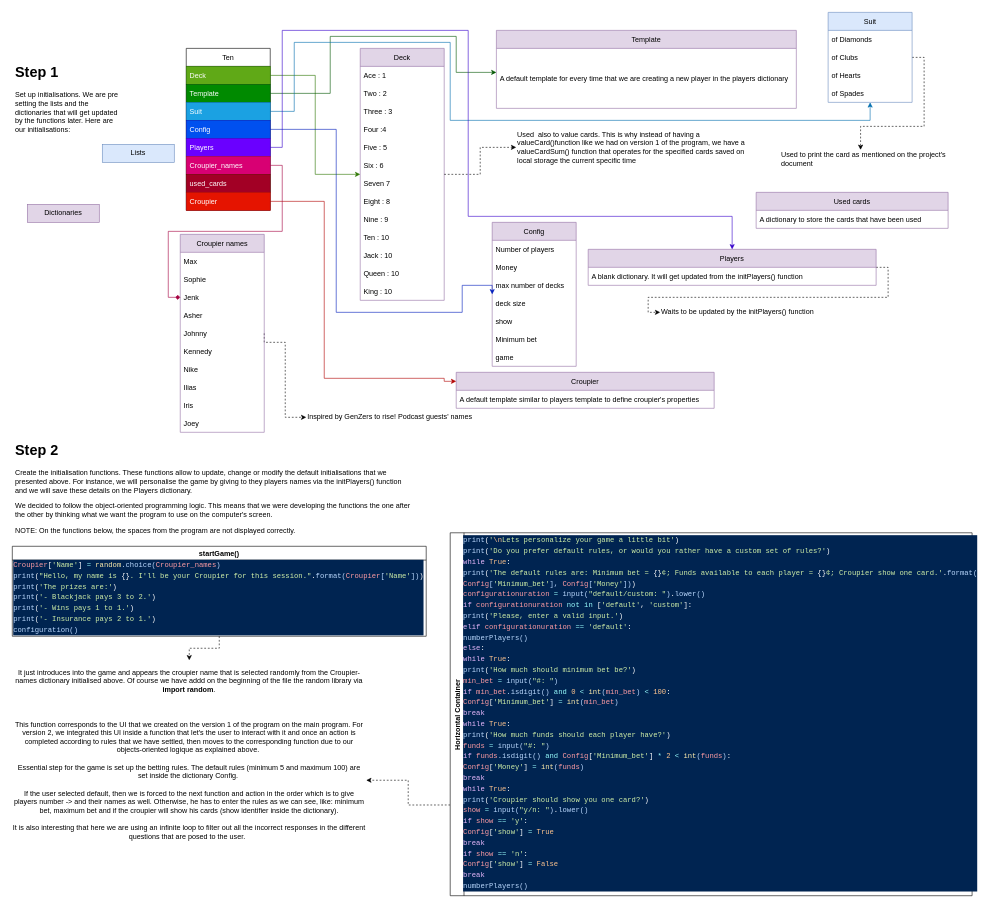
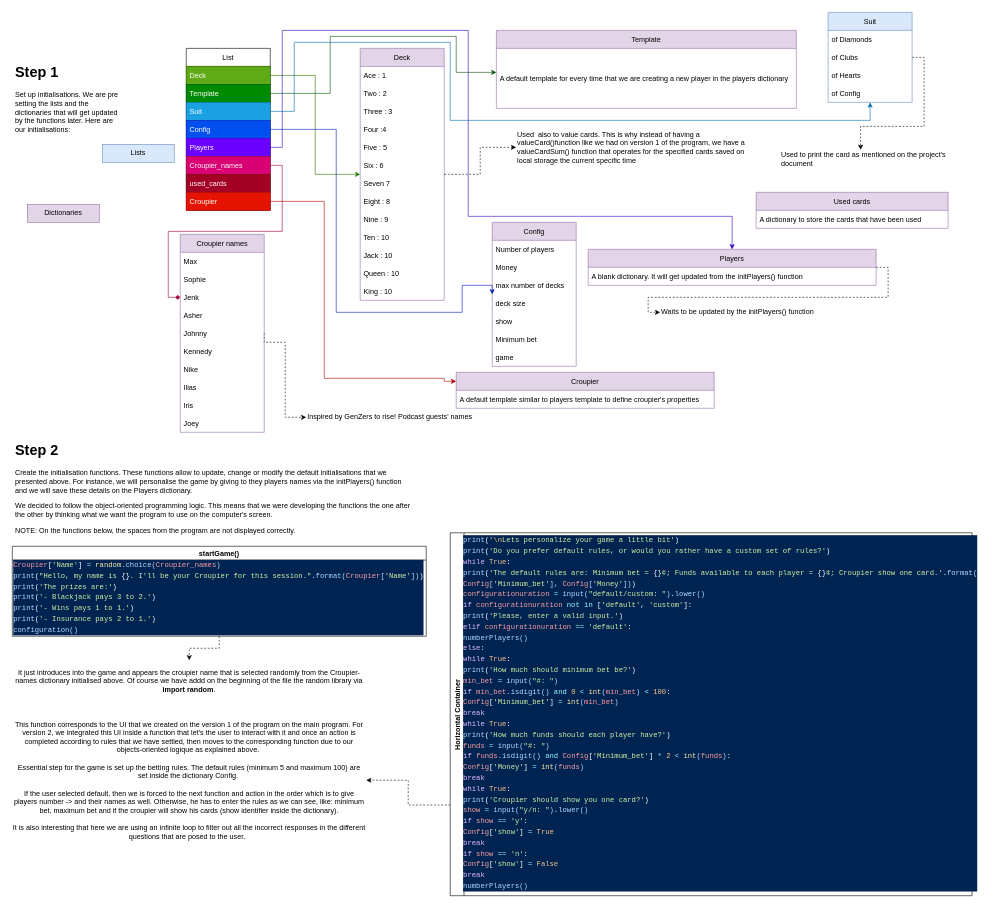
node "Ten": label "Ten" -> "List"
node "of Spades": label "of Spades" -> "of Config"
